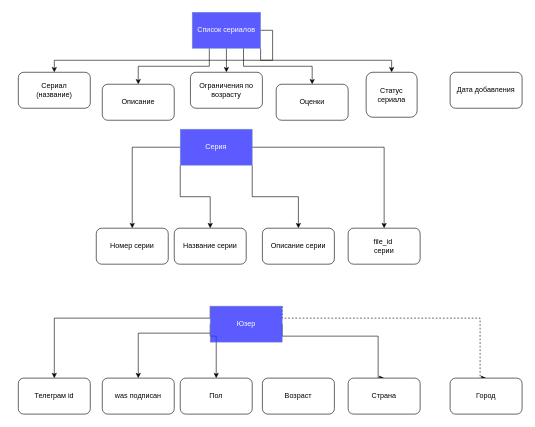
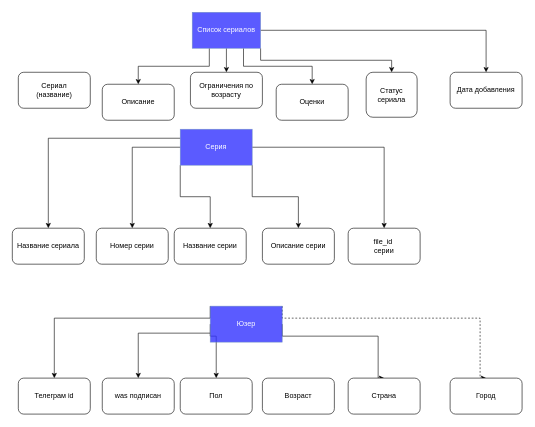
edge "Список сериалов" -> "Сериал (название)": now "Список сериалов" -> "Дата добавления"
edge "Серия" -> "Название сериала": added
node "Название сериала": added
